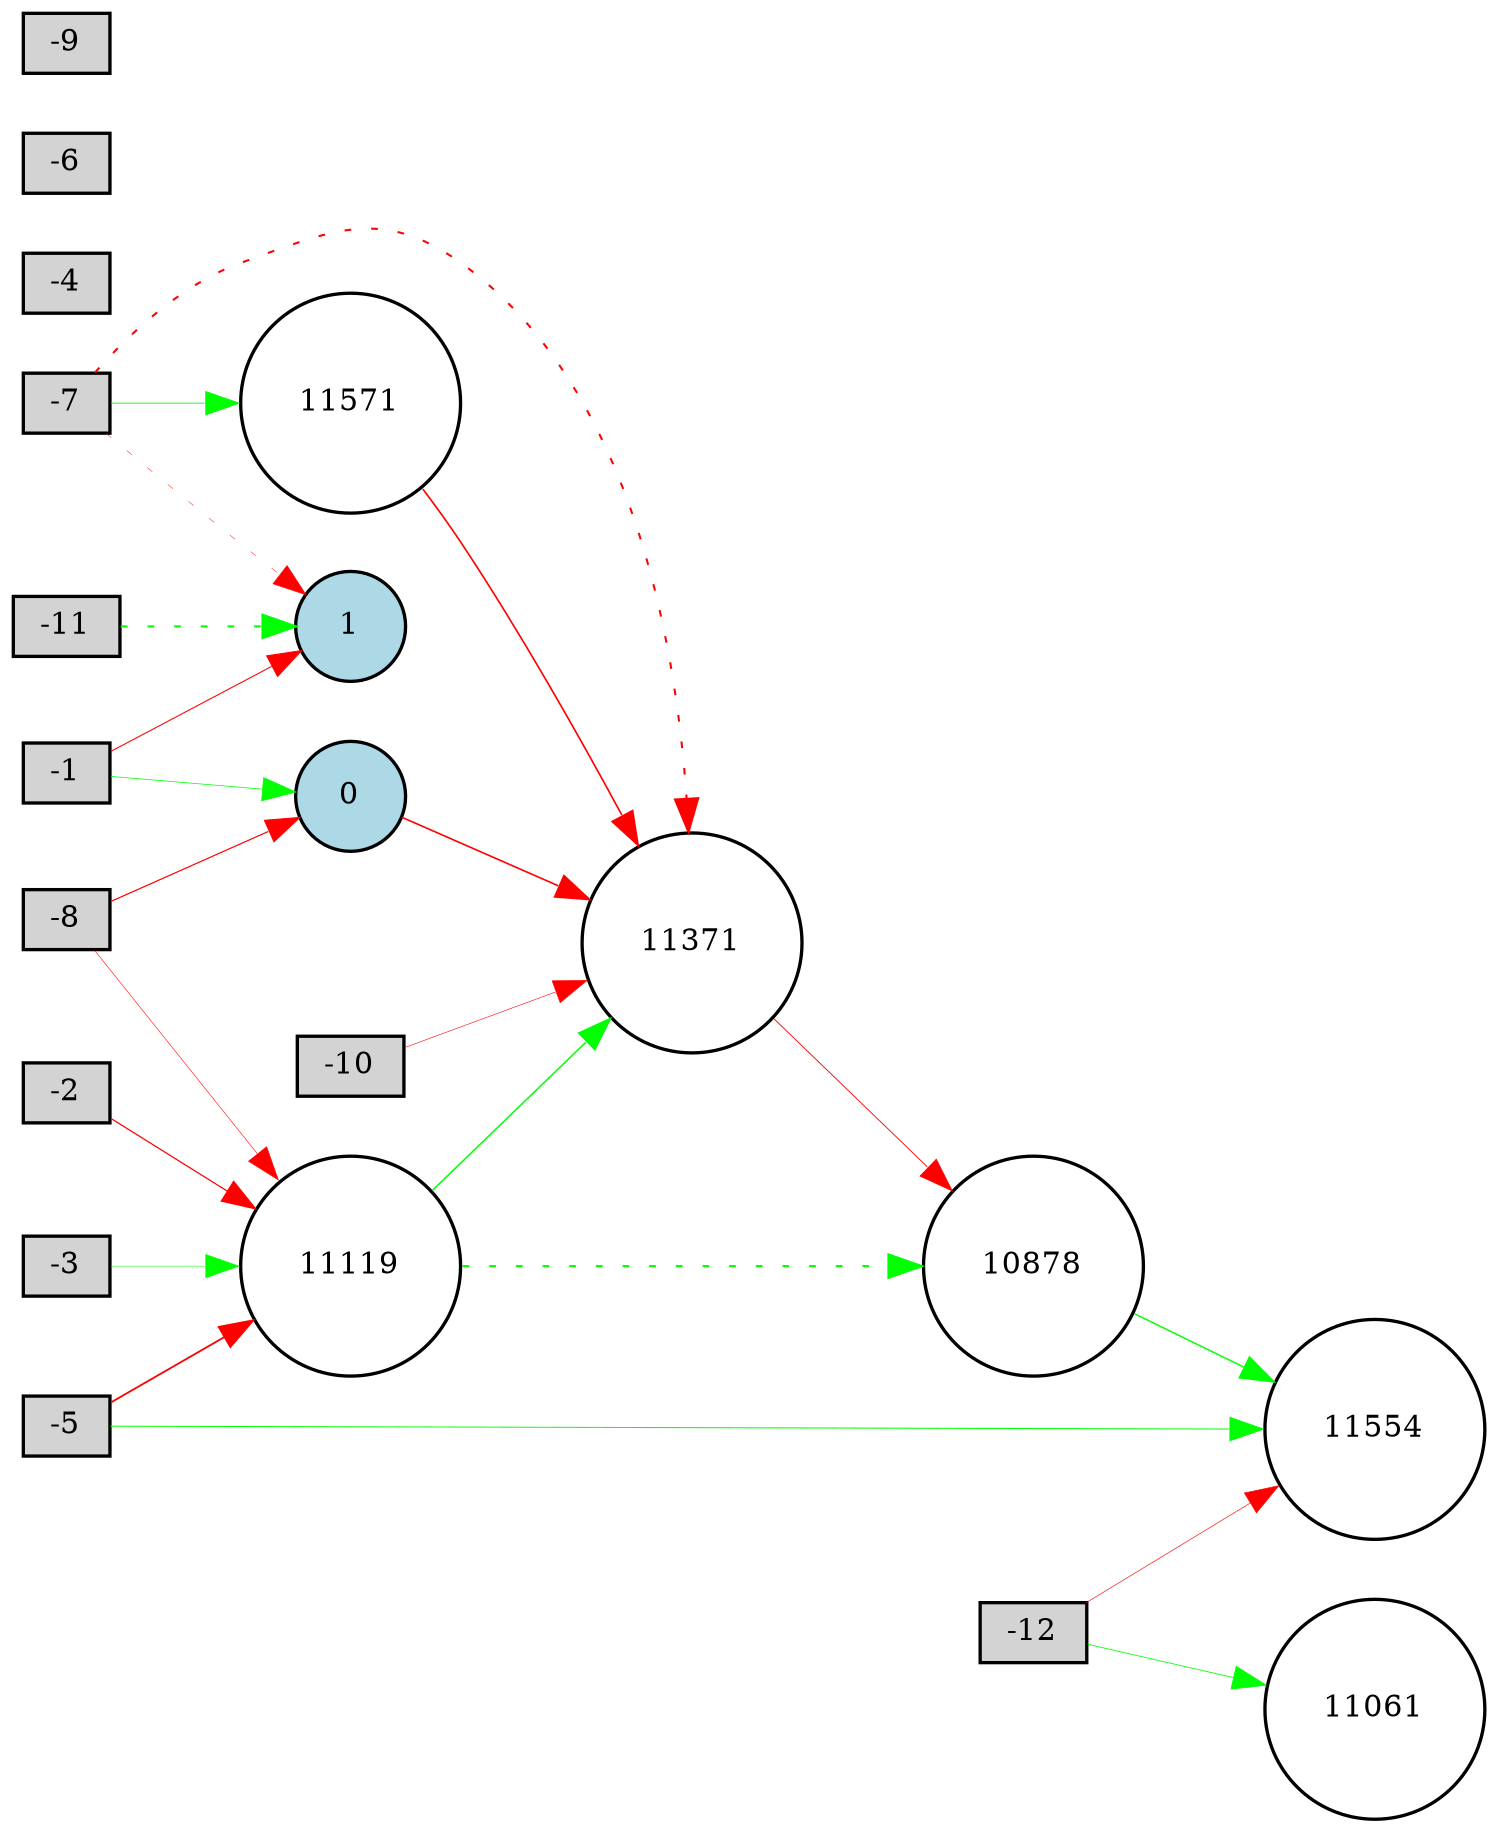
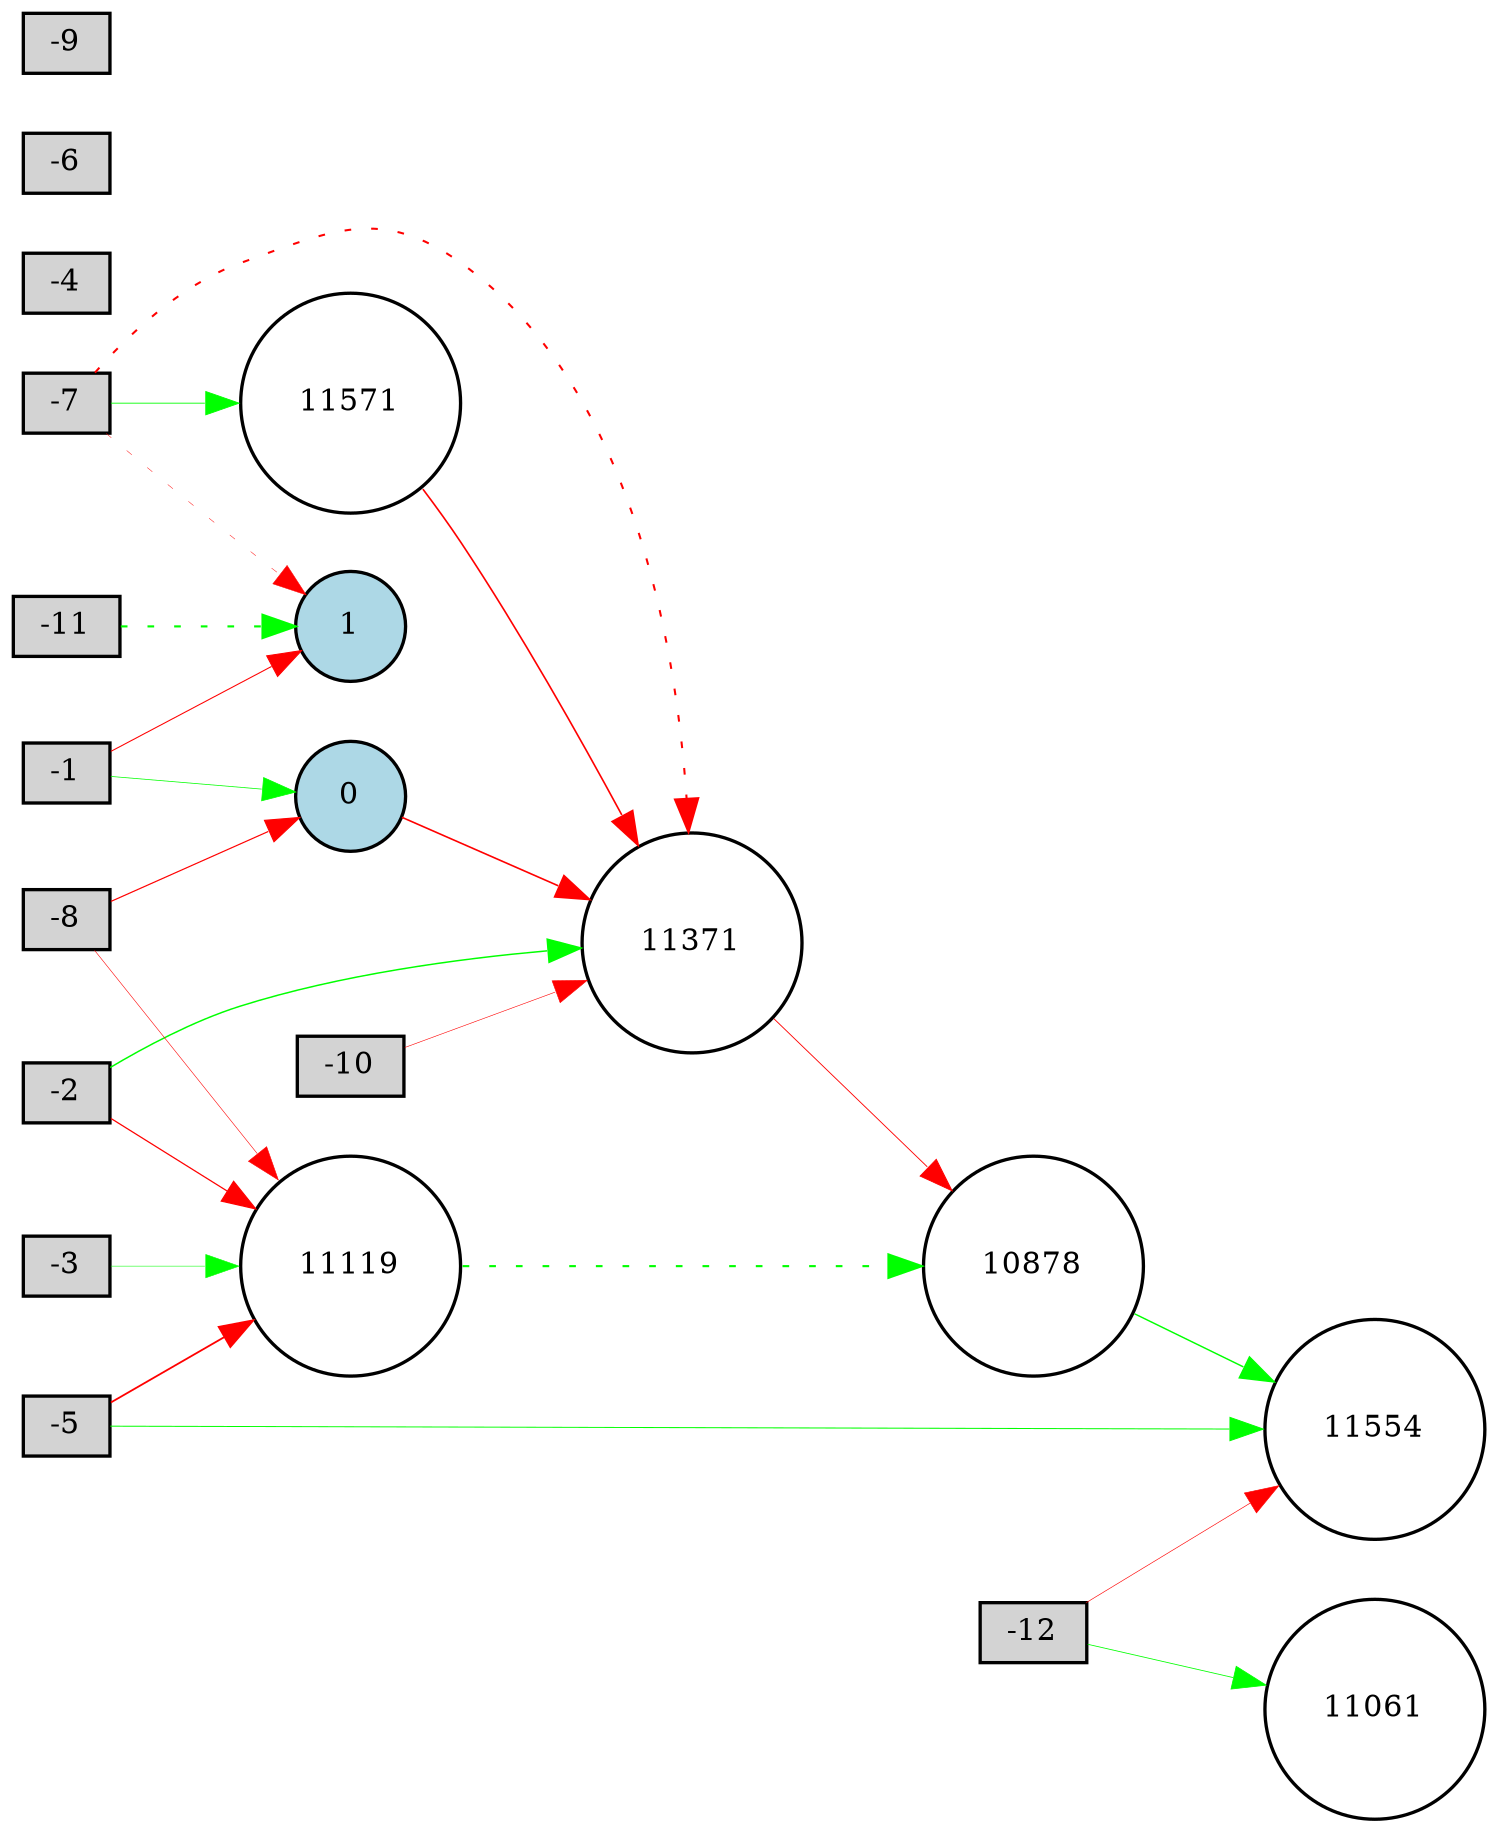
edge "11119" -> "11371": now "-2" -> "11371"
